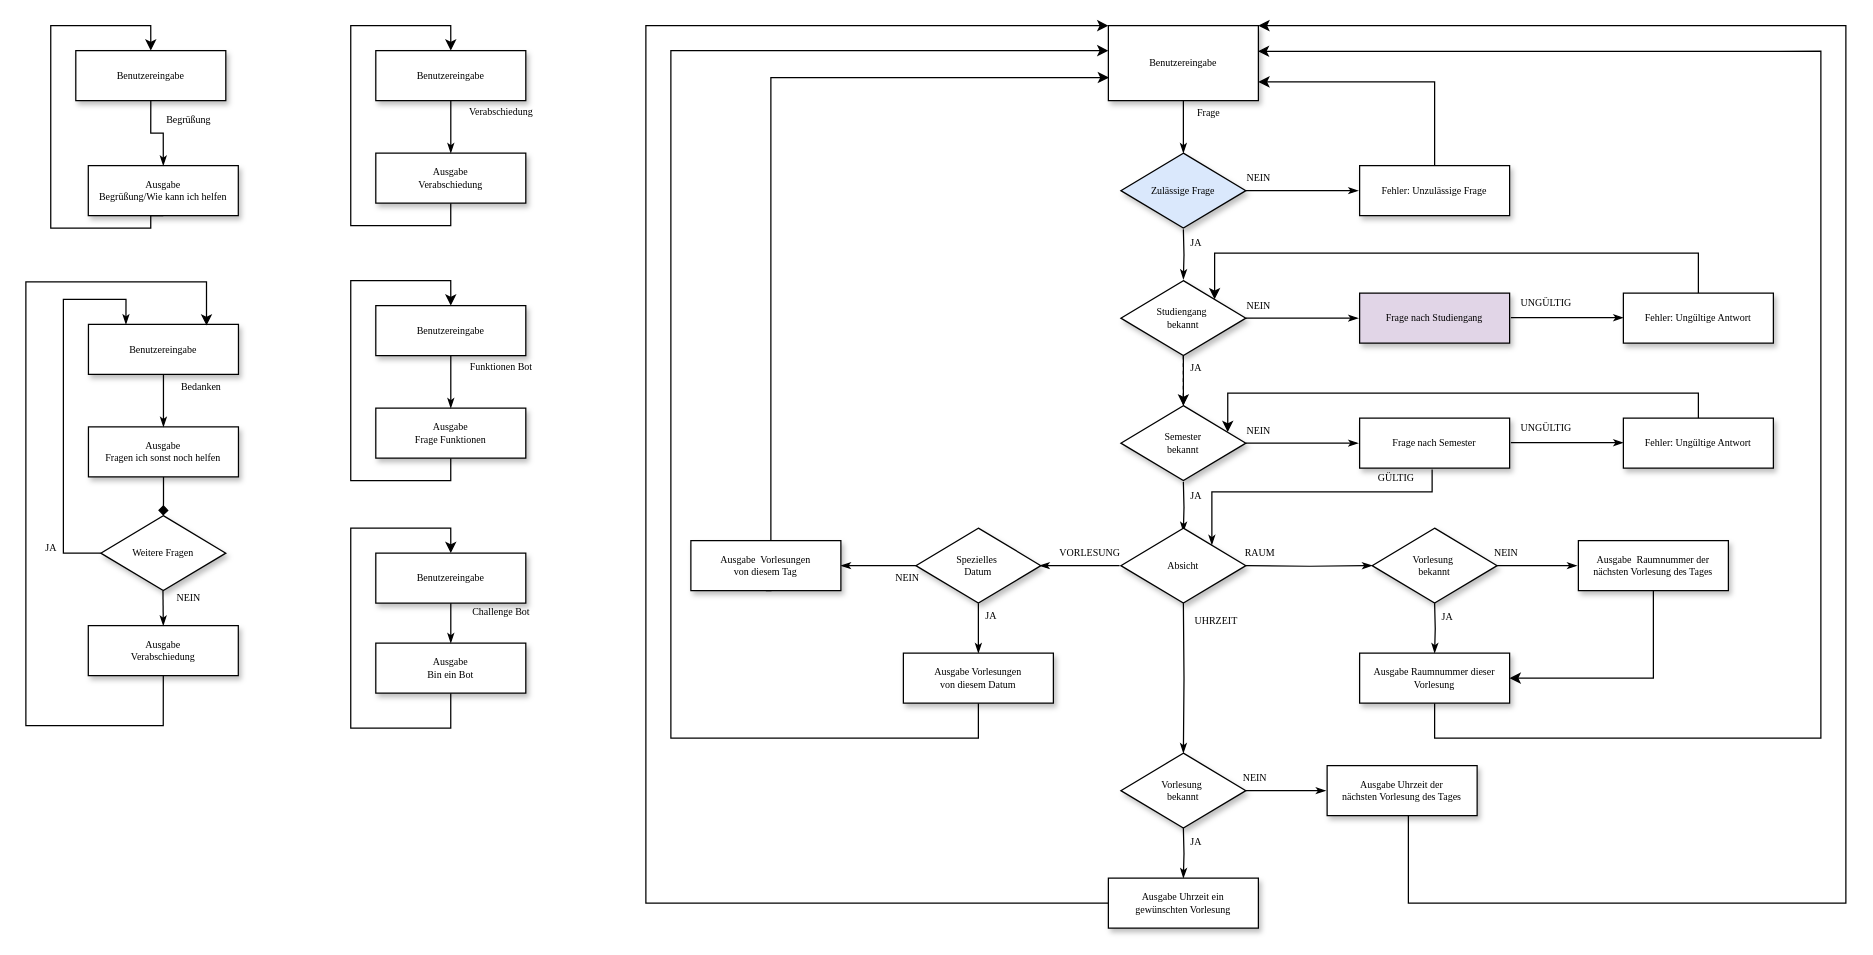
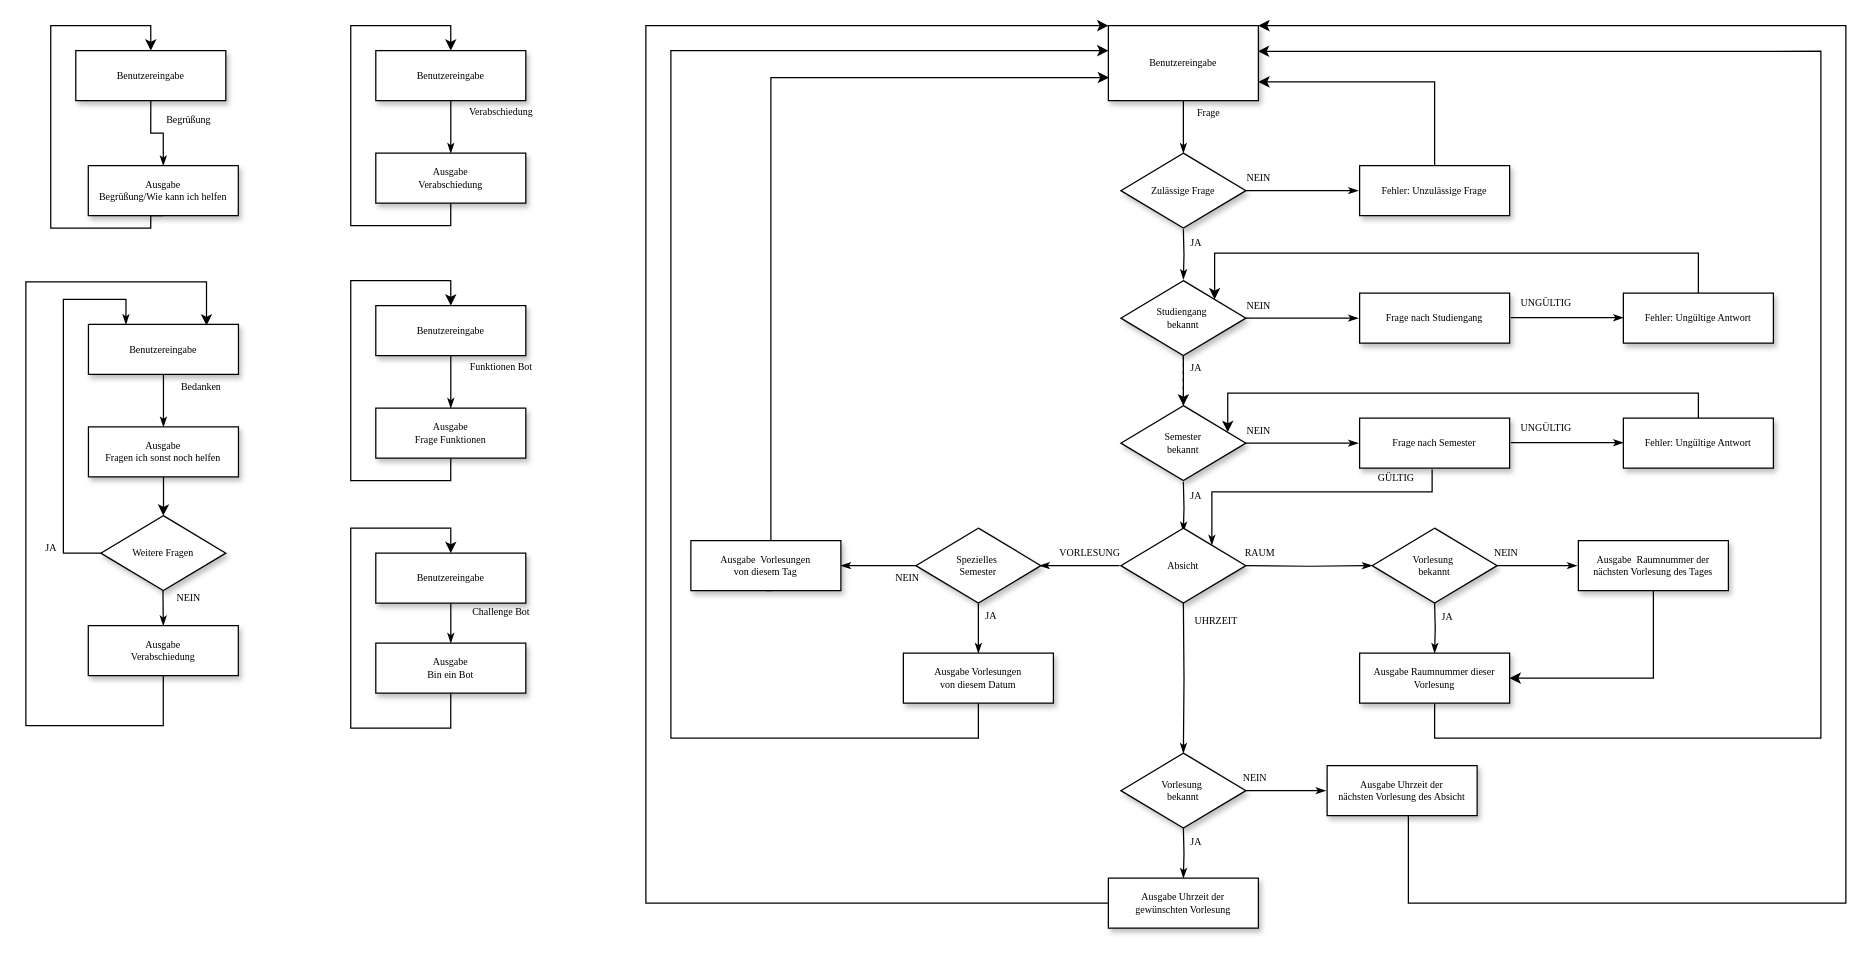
node "Zulässige Frage": fillcolor #dae8fc -> #ffffff
node "Frage nach Studiengang": fillcolor #e1d5e7 -> #ffffff
edge "Ausgabe Fragen ich sonst noch helfen" -> "Weitere Fragen": arrowhead diamond -> classic
node "Spezielles Datum": label "Spezielles Datum" -> "Spezielles Semester"
node "Ausgabe Uhrzeit der nächsten Vorlesung des Tages": label "Ausgabe Uhrzeit der nächsten Vorlesung des Tages" -> "Ausgabe Uhrzeit der nächsten Vorlesung des Absicht"
node "Ausgabe Uhrzeit ein gewünschten Vorlesung": label "Ausgabe Uhrzeit ein gewünschten Vorlesung" -> "Ausgabe Uhrzeit der gewünschten Vorlesung"
